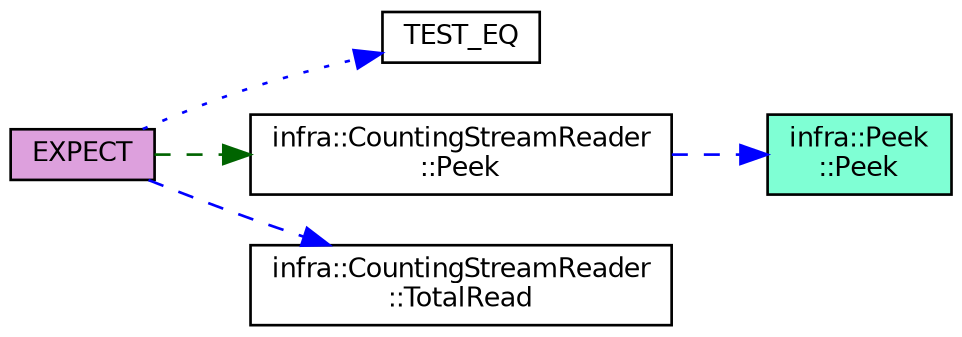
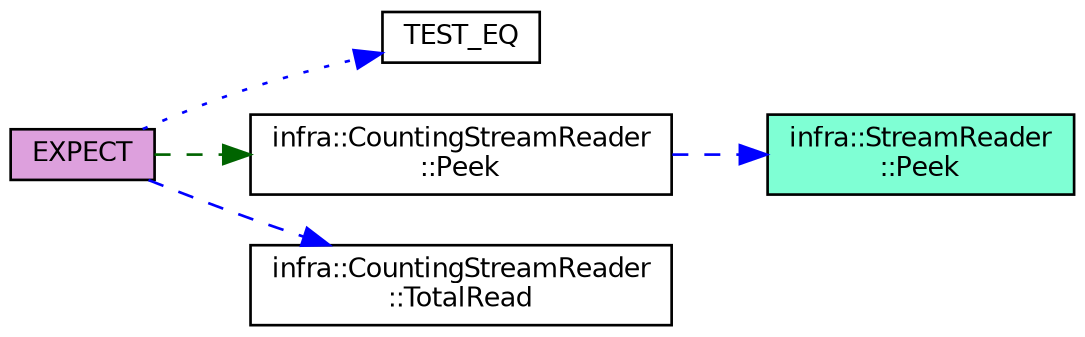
node "infra::Peek ::Peek": label "infra::Peek ::Peek" -> "infra::StreamReader ::Peek"
